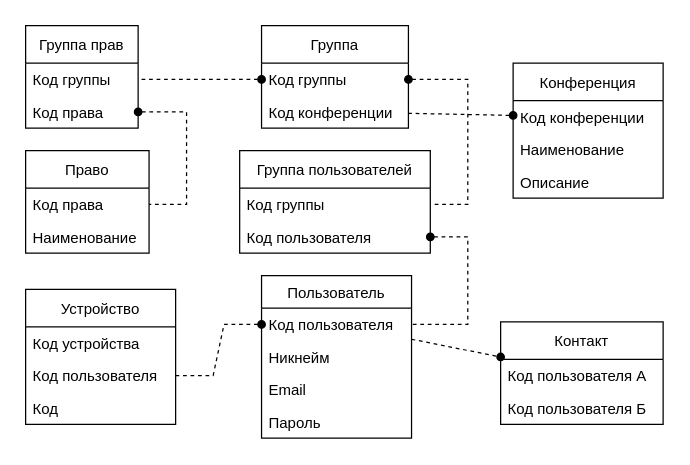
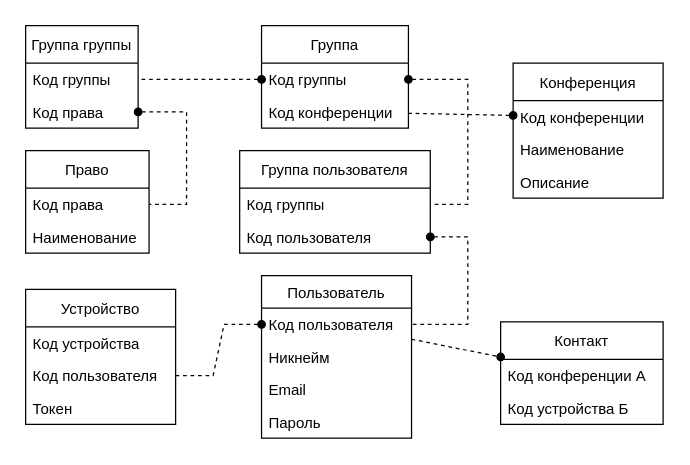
node "Группа прав": label "Группа прав" -> "Группа группы"
node "Группа пользователей": label "Группа пользователей" -> "Группа пользователя"
node "Код пользователя А": label "Код пользователя А" -> "Код конференции А"
node "Код": label "Код" -> "Токен"
node "Код пользователя Б": label "Код пользователя Б" -> "Код устройства Б"
